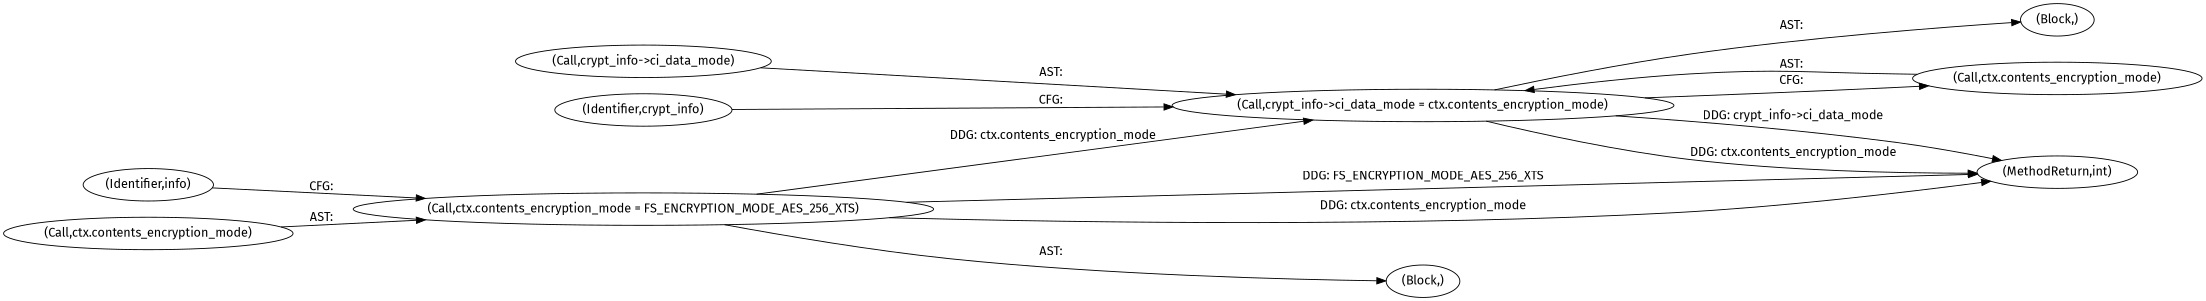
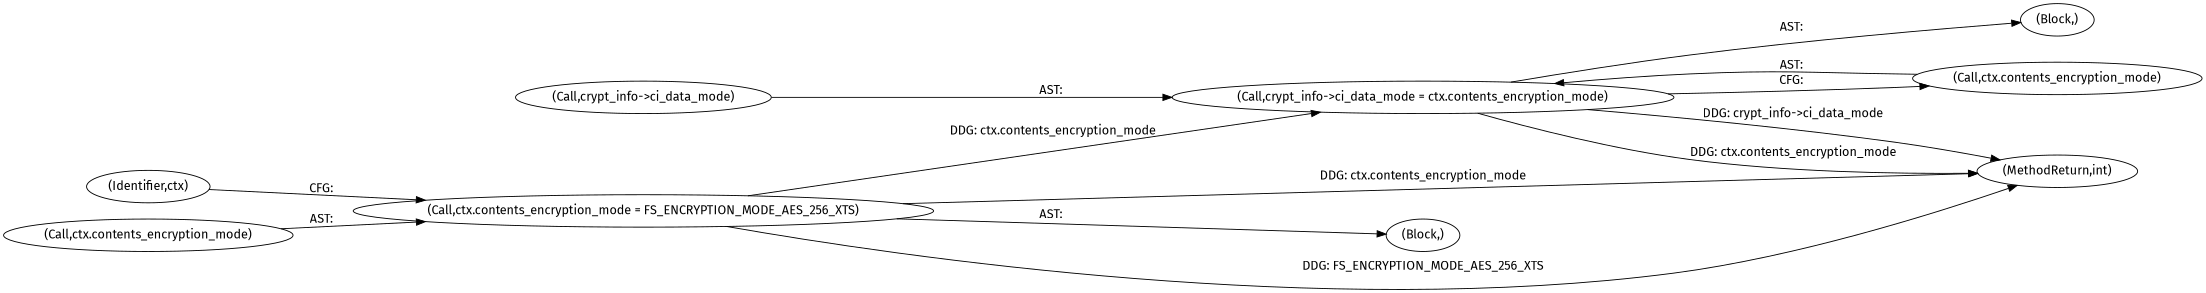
node "(Identifier,crypt_info)": removed
node "(Identifier,info)": label "(Identifier,info)" -> "(Identifier,ctx)"
